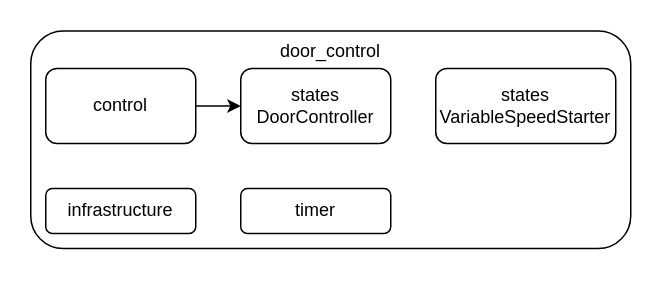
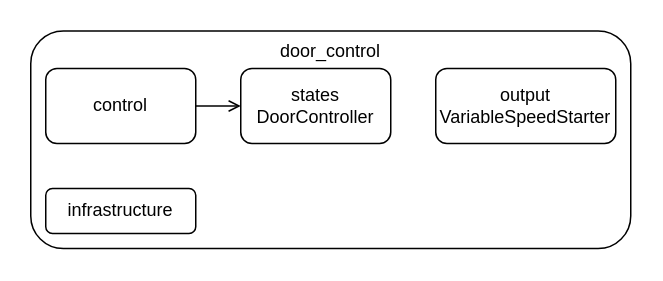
edge "control" -> "states DoorController": arrowhead classic -> open
node "states VariableSpeedStarter": label "states VariableSpeedStarter" -> "output VariableSpeedStarter"
node "timer": removed
